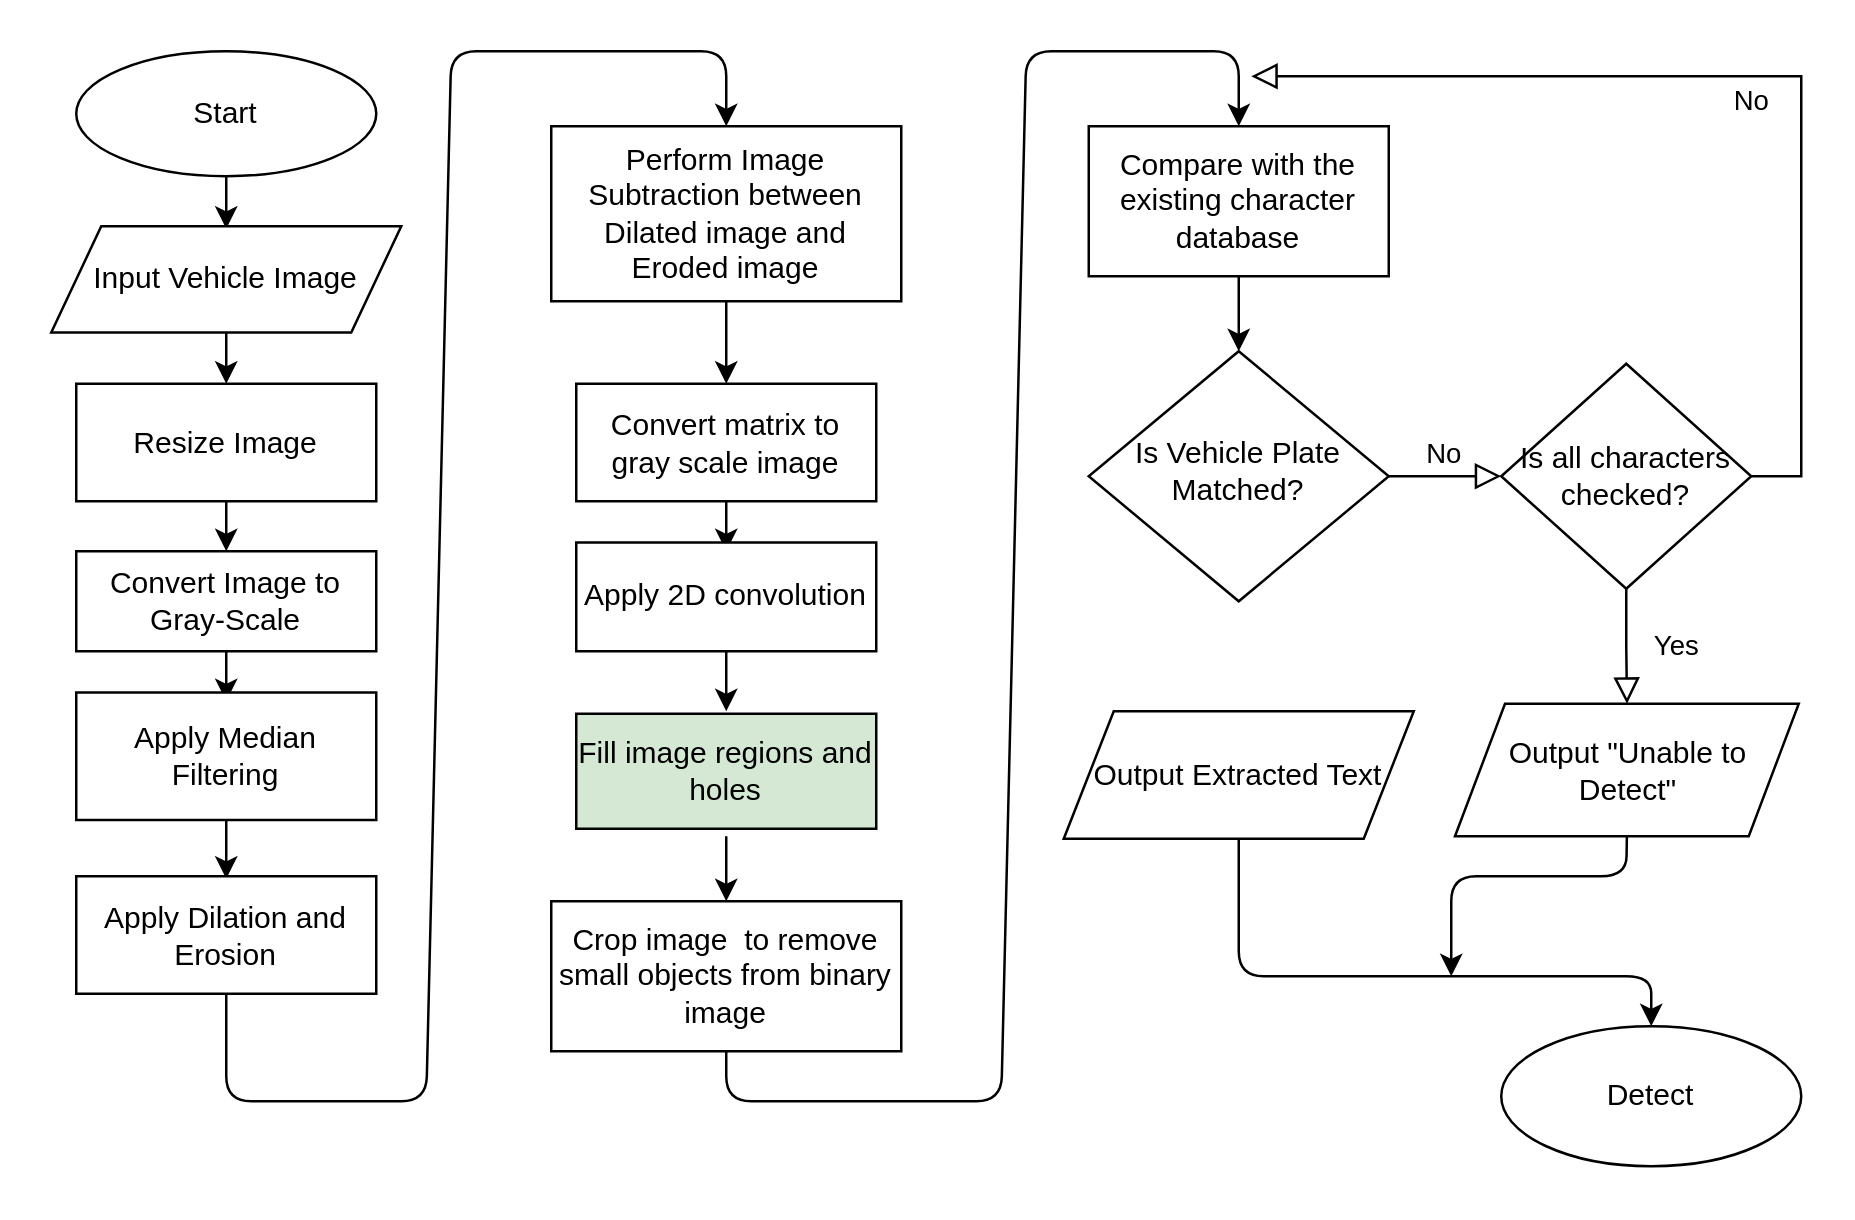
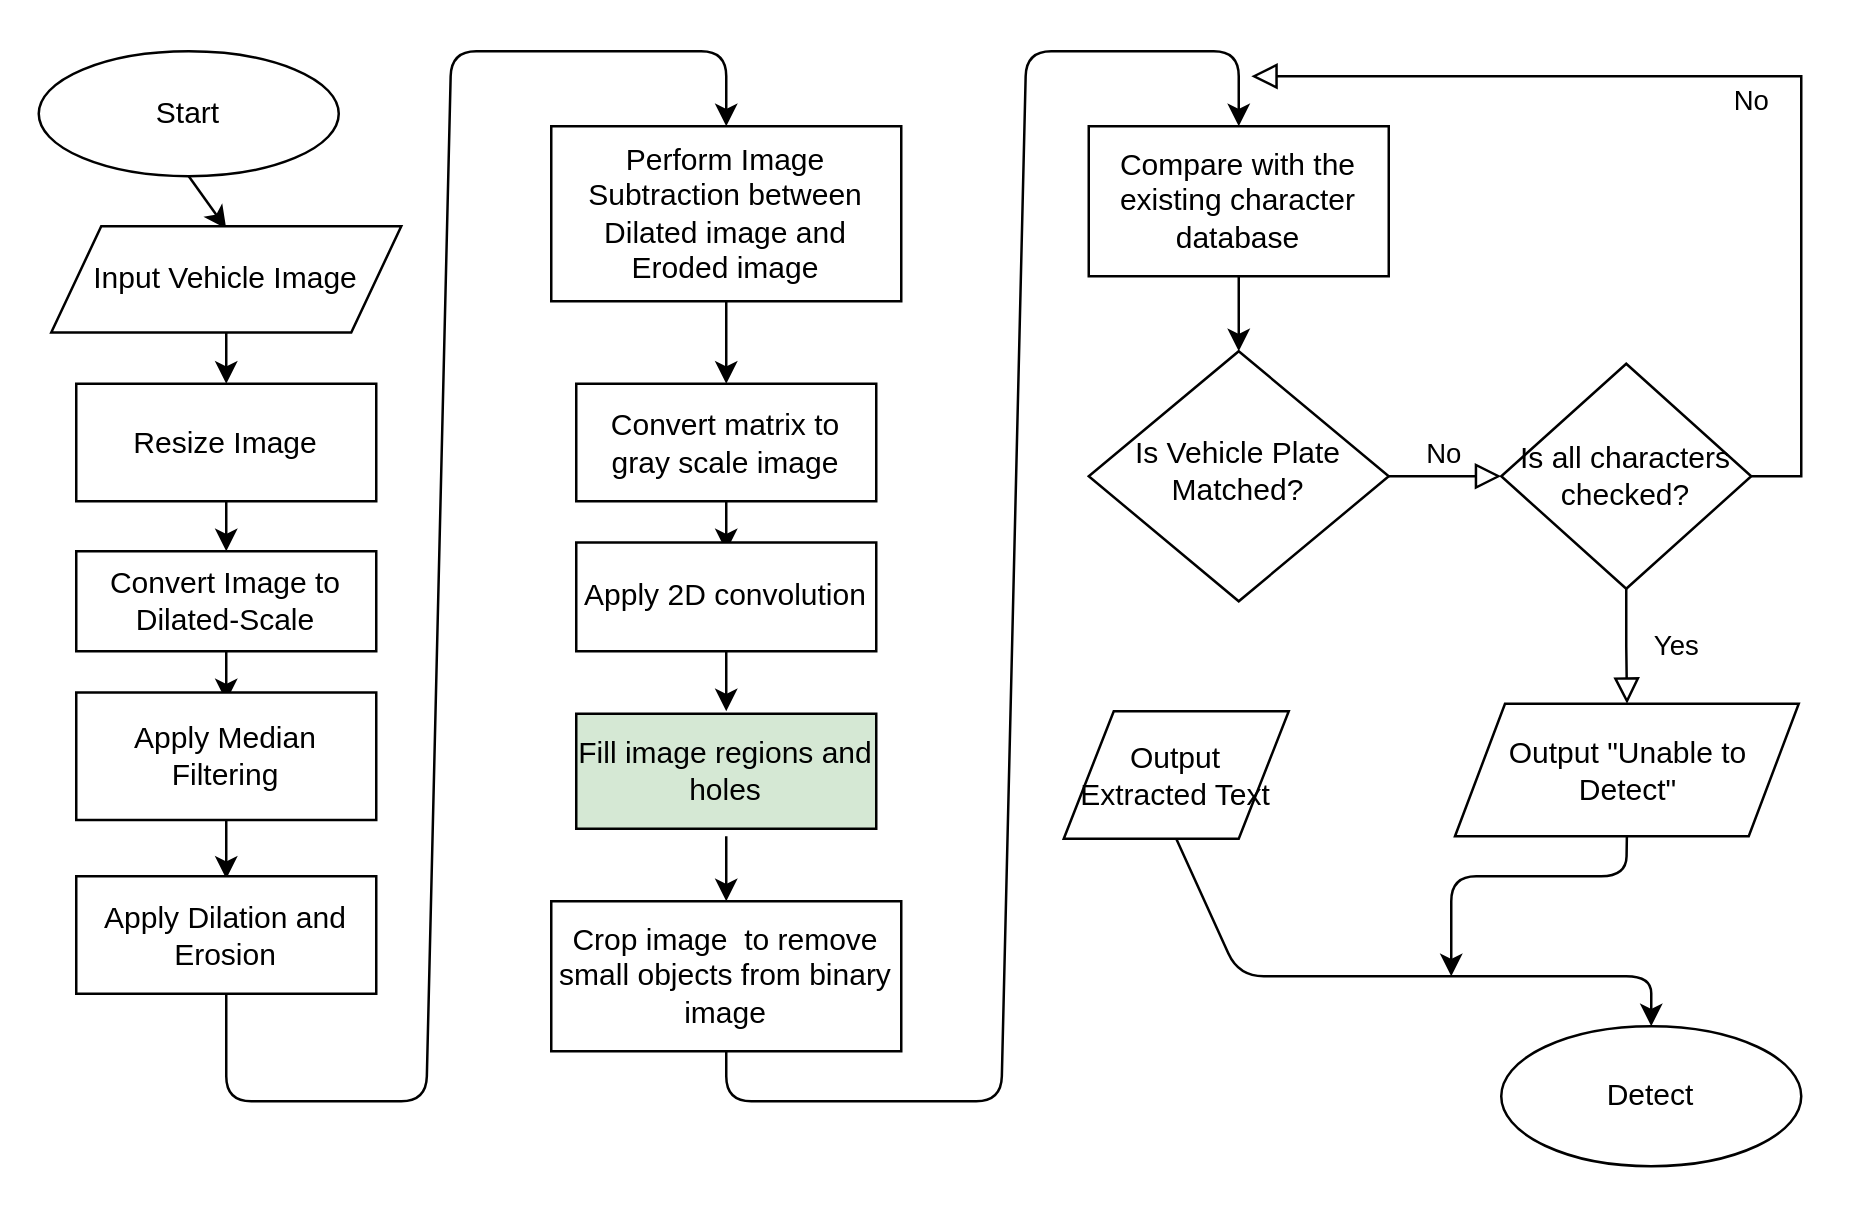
node "Start": moved (226, 114) -> (189, 114)
node "Convert Image to Gray-Scale": label "Convert Image to Gray-Scale" -> "Convert Image to Dilated-Scale"
node "Output Extracted Text": size 350x128 -> 225x128
